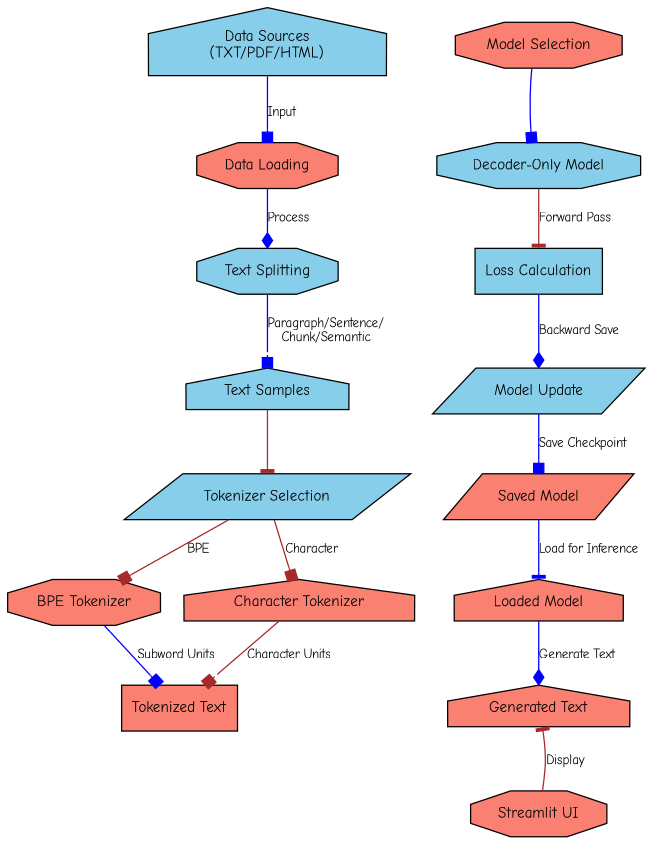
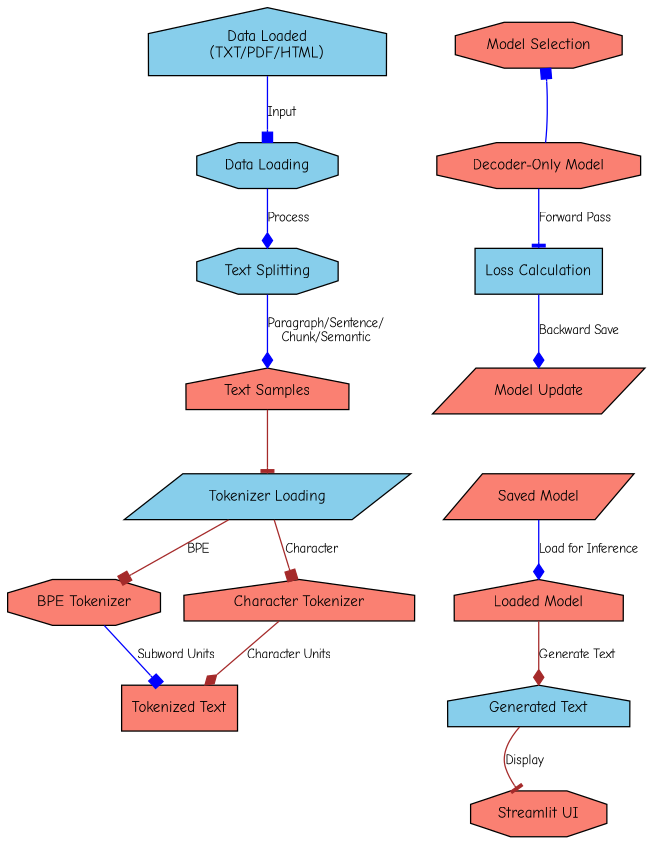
node "Data Sources (TXT/PDF/HTML)": label "Data Sources (TXT/PDF/HTML)" -> "Data Loaded (TXT/PDF/HTML)"
edge "Model Selection" -> "Decoder-Only Model": reversed
node "Data Loading": fillcolor salmon -> skyblue
node "Decoder-Only Model": fillcolor skyblue -> salmon
edge "Decoder-Only Model" -> "Loss Calculation": color brown -> blue
edge "Text Splitting" -> "Text Samples": arrowhead box -> diamond
node "Text Samples": fillcolor skyblue -> salmon
node "Model Update": fillcolor skyblue -> salmon
edge "Model Update" -> "Saved Model": removed, label "Save Checkpoint"
node "Tokenizer Selection": label "Tokenizer Selection" -> "Tokenizer Loading"
edge "Saved Model" -> "Loaded Model": arrowhead tee -> diamond
edge "Loaded Model" -> "Generated Text": color blue -> brown
edge "Character Tokenizer" -> "Tokenized Text": arrowhead box -> diamond
node "Generated Text": fillcolor salmon -> skyblue
edge "Streamlit UI" -> "Generated Text": reversed
